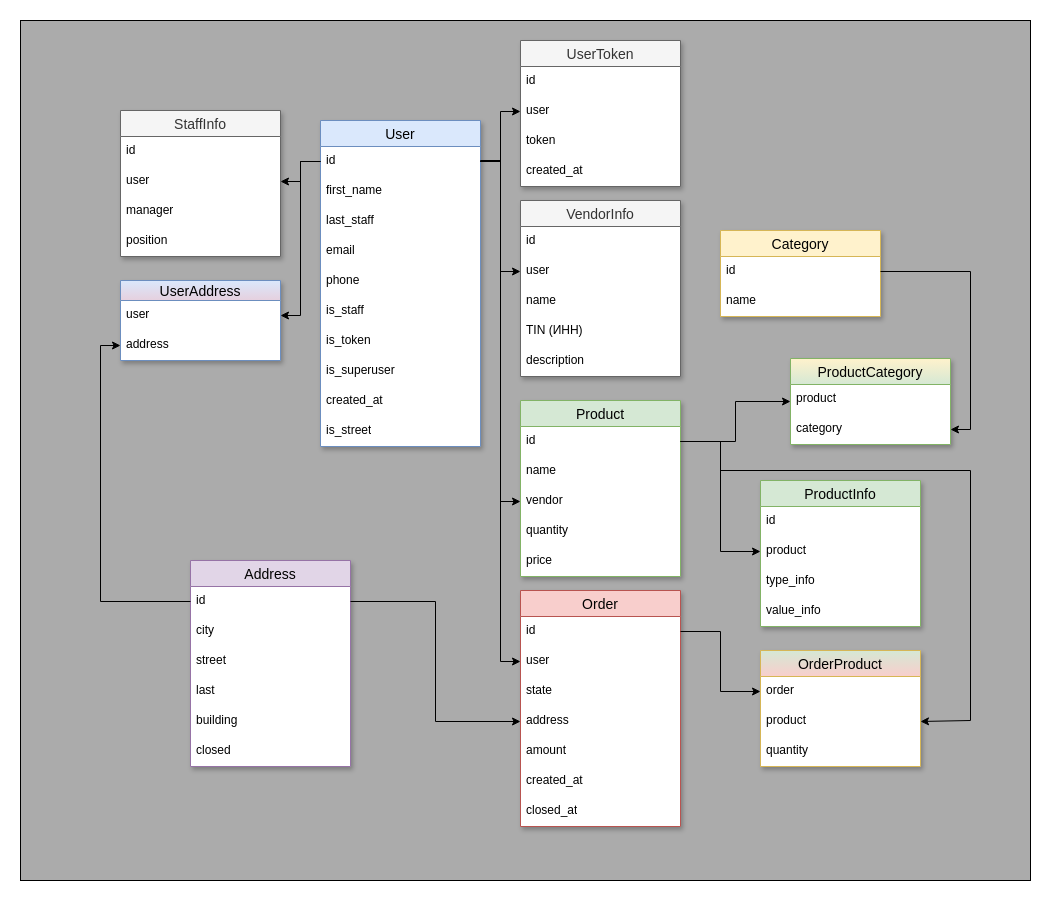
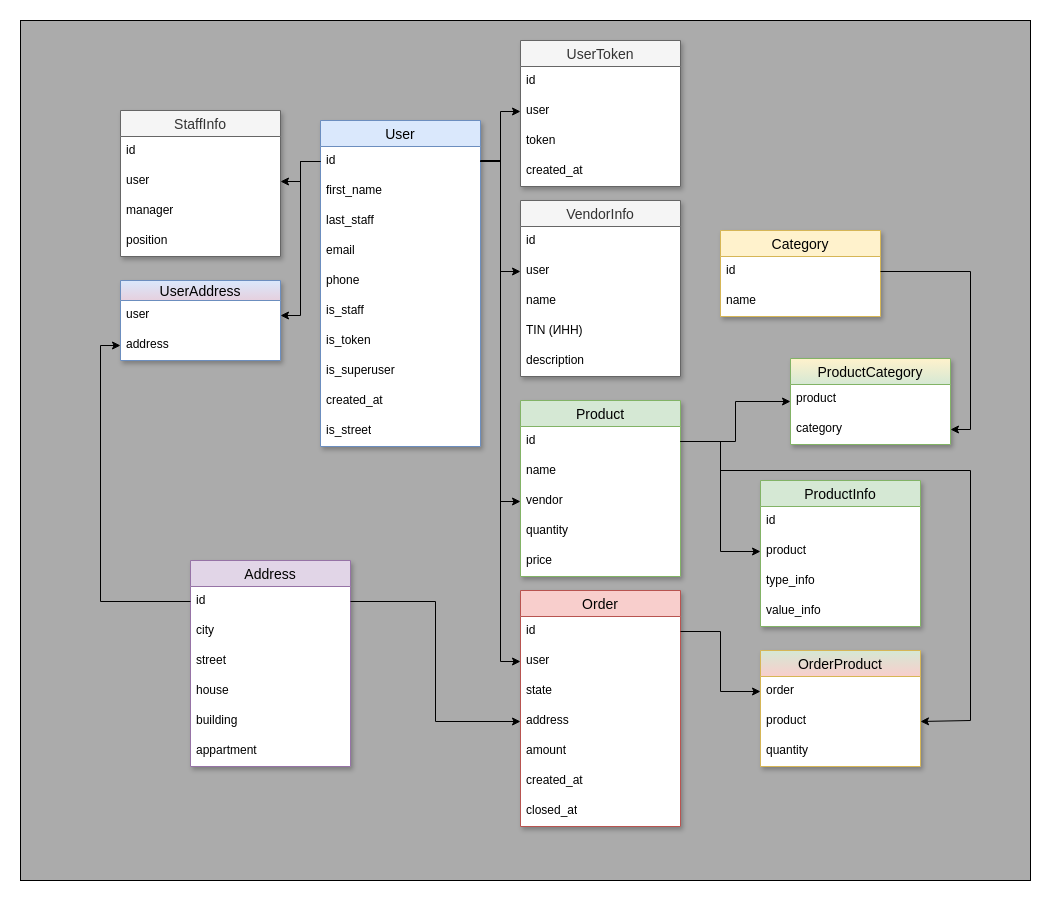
node "last": label "last" -> "house"
node "closed": label "closed" -> "appartment"
